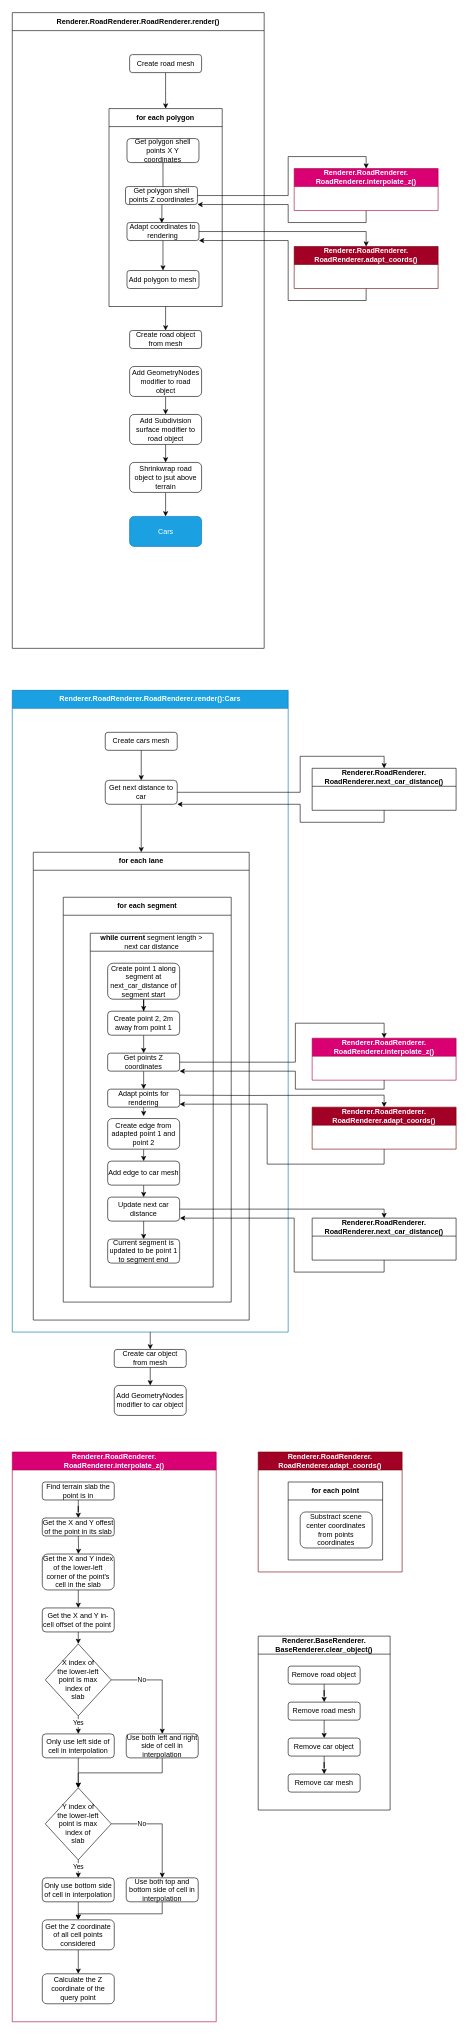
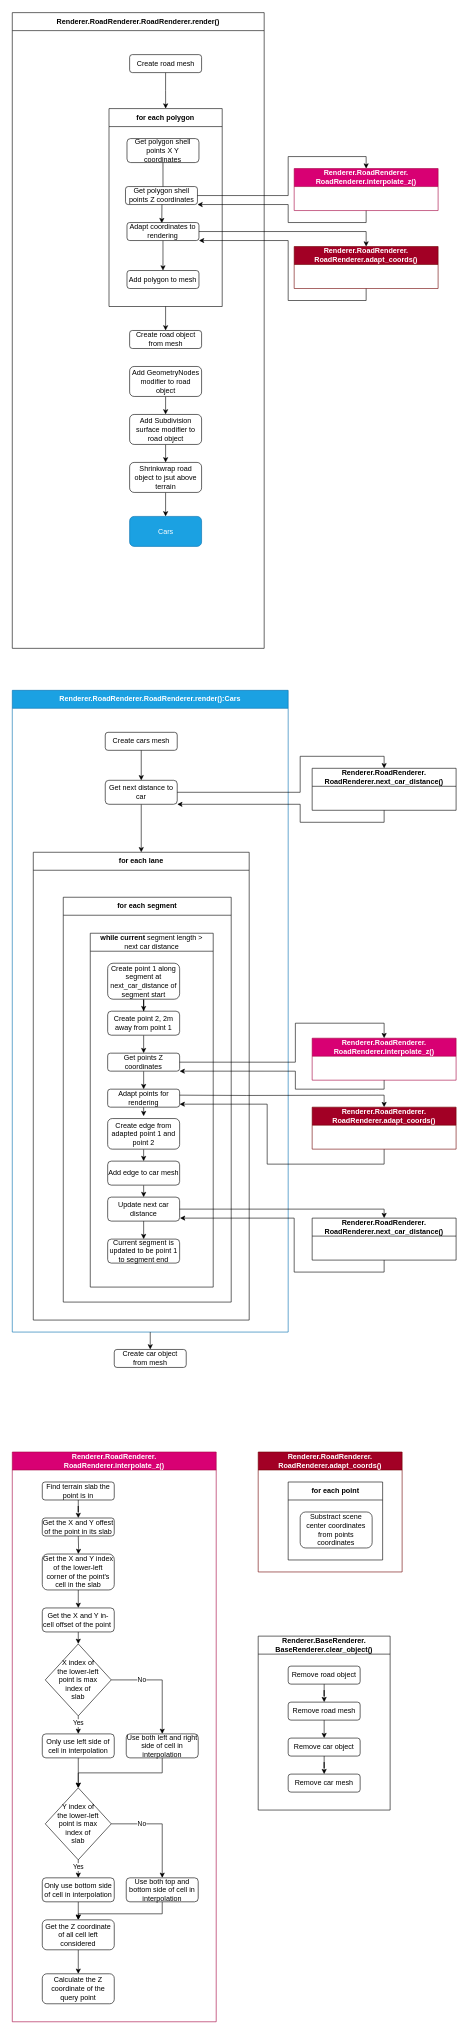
edge "Create car object from mesh" -> "Add GeometryNodes modifier to car object": removed
node "Add GeometryNodes modifier to car object": removed
node "Get the Z coordinate of all cell points considered": label "Get the Z coordinate of all cell points considered" -> "Get the Z coordinate of all cell left considered"
